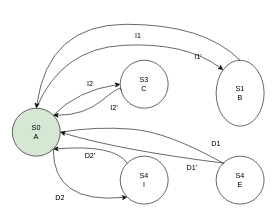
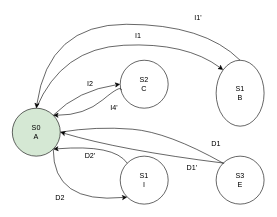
node "I1'": moved (198, 57) -> (198, 18)
node "S3 C": label "S3 C" -> "S2 C"
node "I2'": label "I2'" -> "I4'"
node "S4 I": label "S4 I" -> "S1 I"
node "S4 E": label "S4 E" -> "S3 E"
